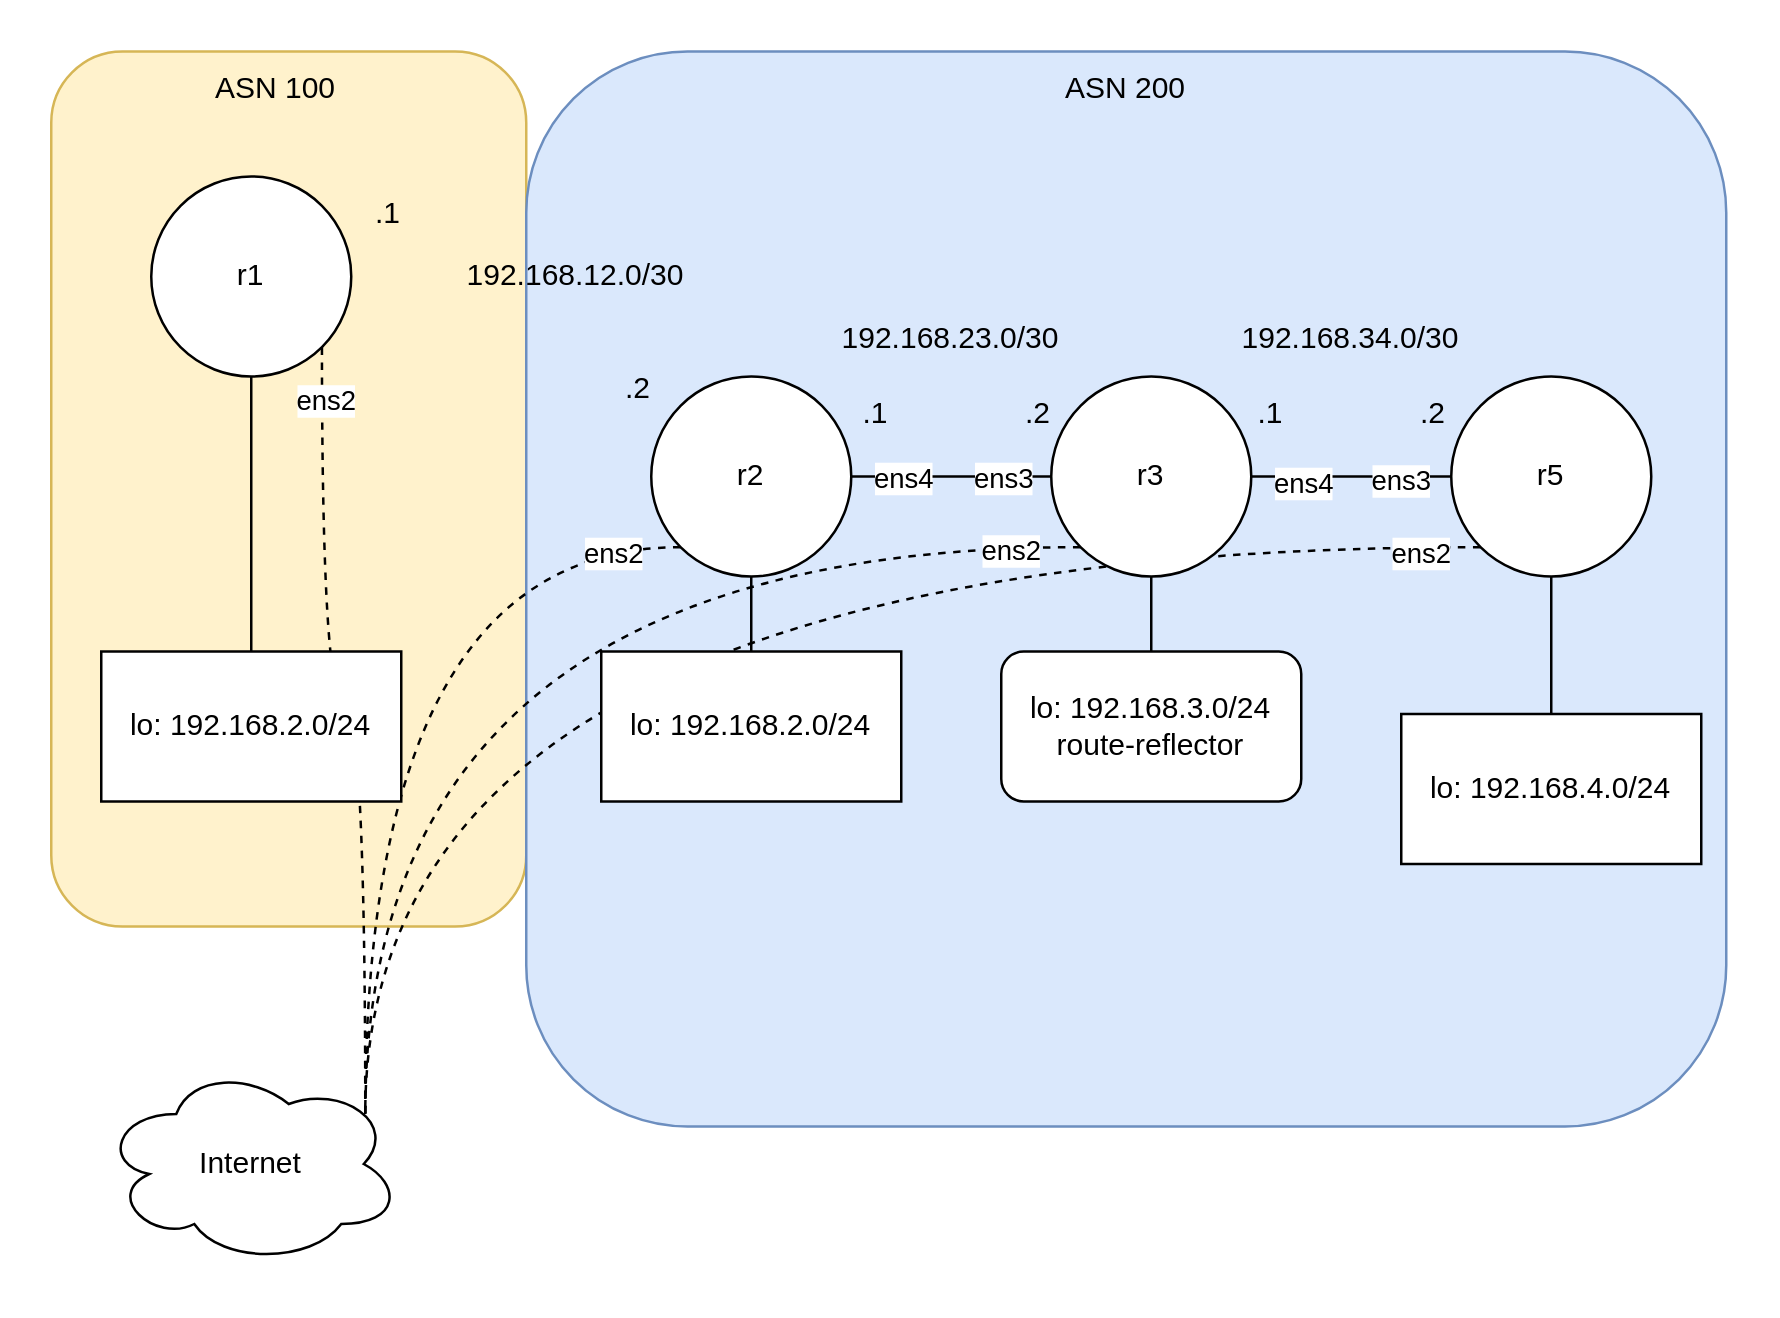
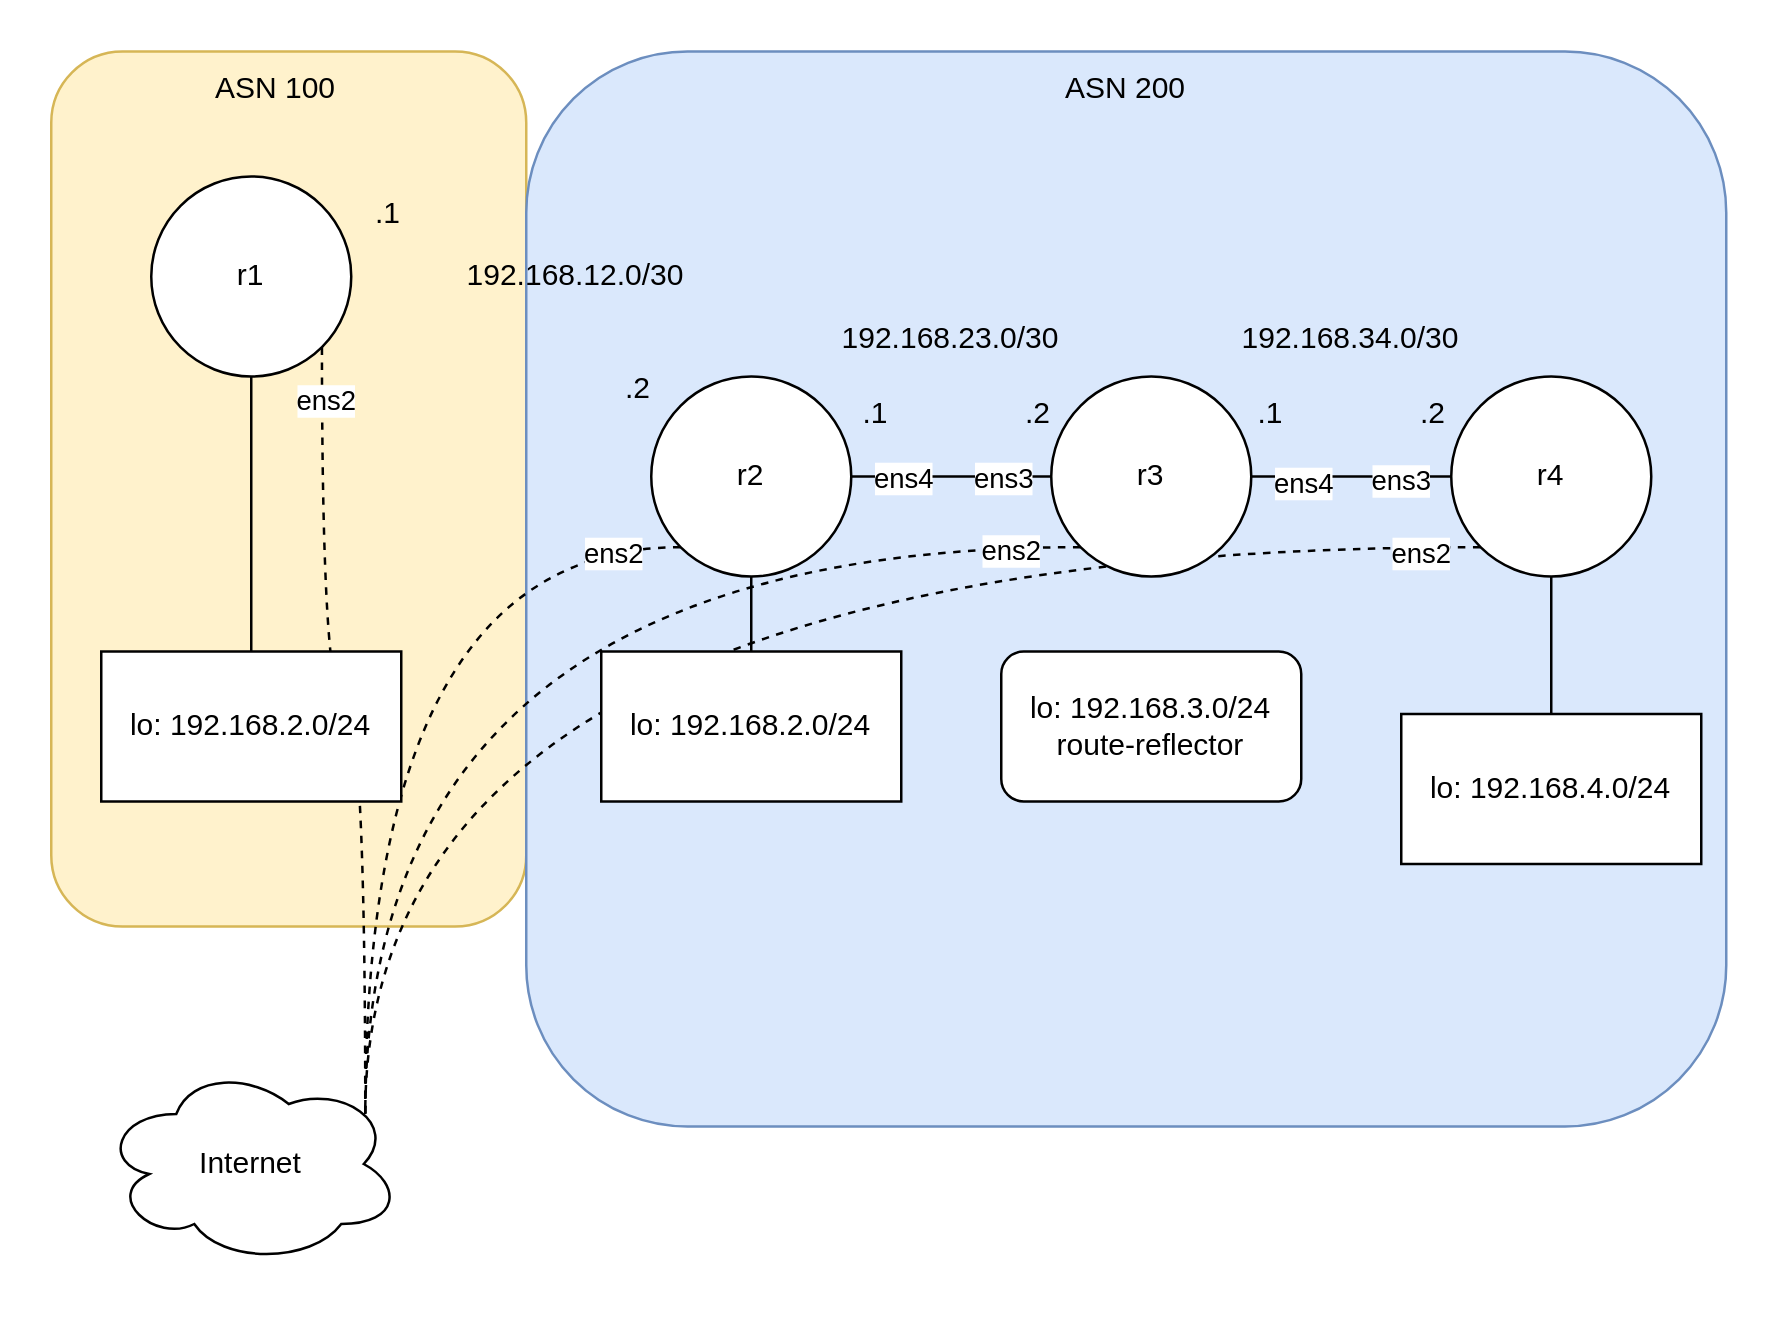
node "r5": label "r5" -> "r4"
edge "r3" -- "lo: 192.168.3.0/24 route-reflector": removed
